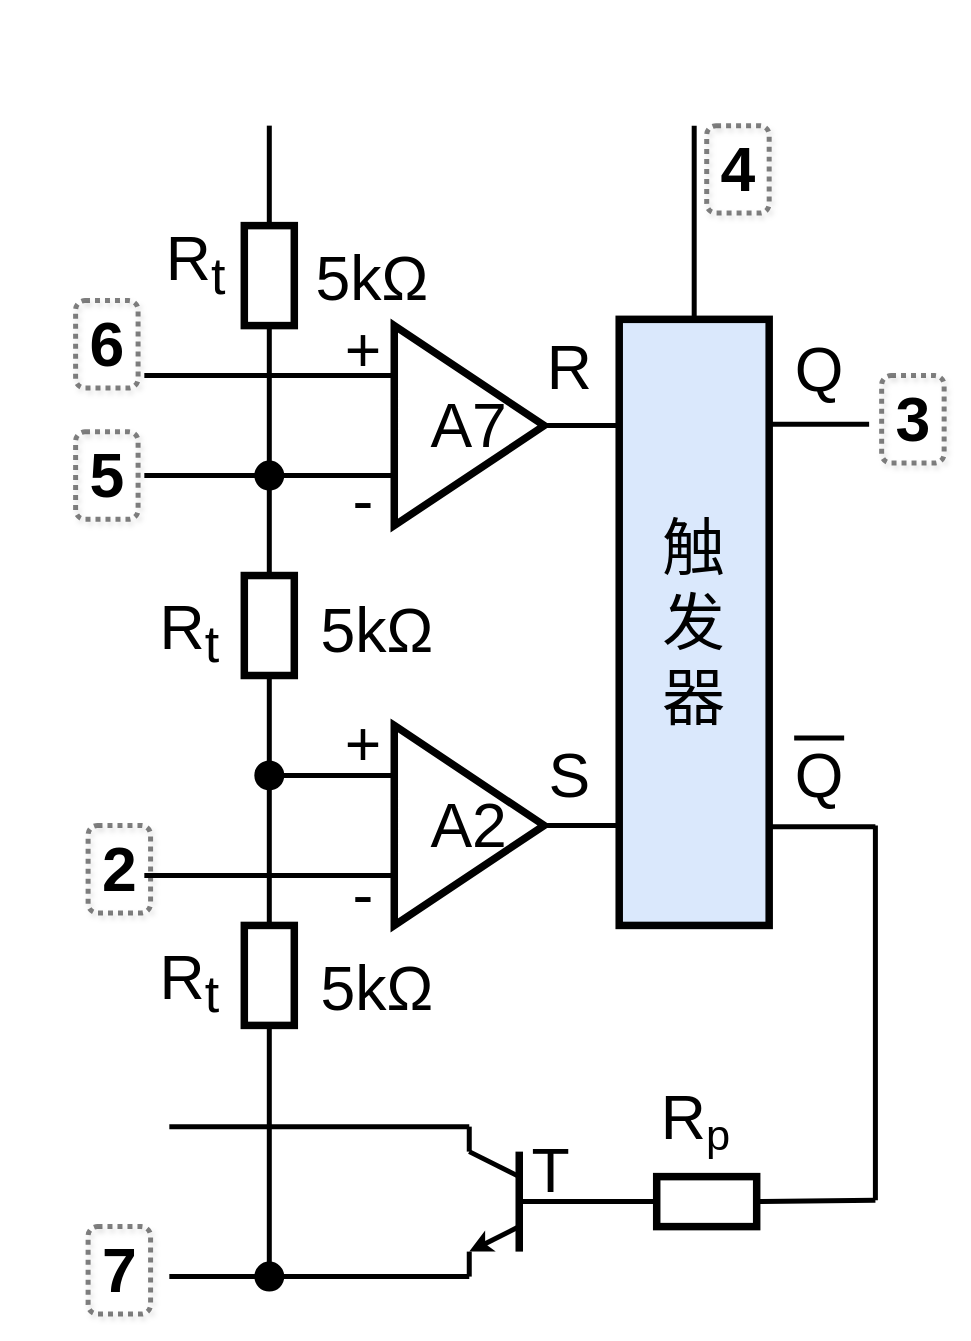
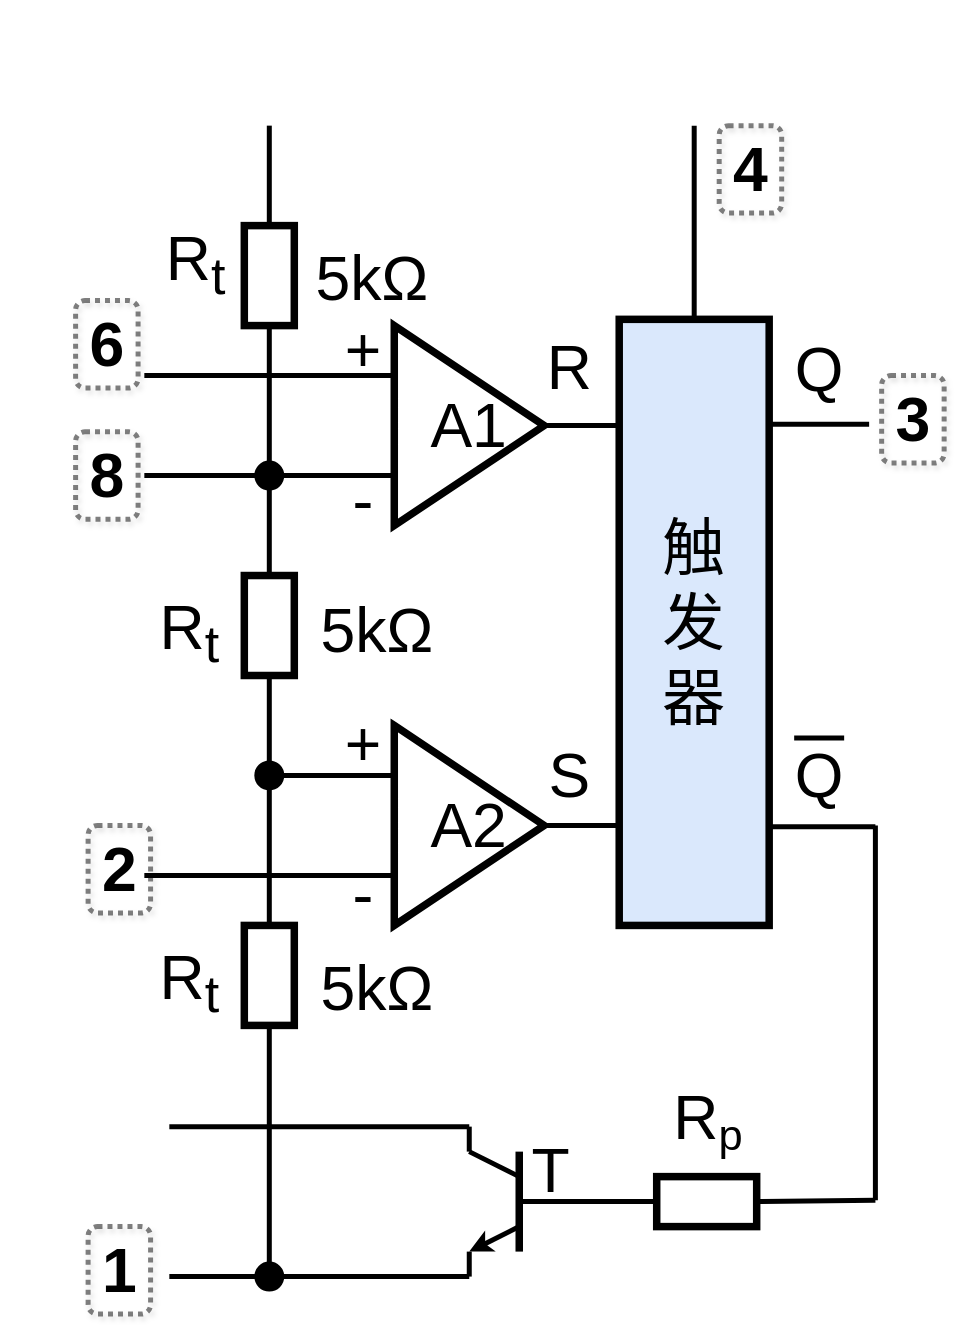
node "4": moved (738, 169) -> (751, 169)
node "A7": label "A7" -> "A1"
node "5": label "5" -> "8"
node "Rp": moved (695, 1120) -> (708, 1120)
node "7": label "7" -> "1"
